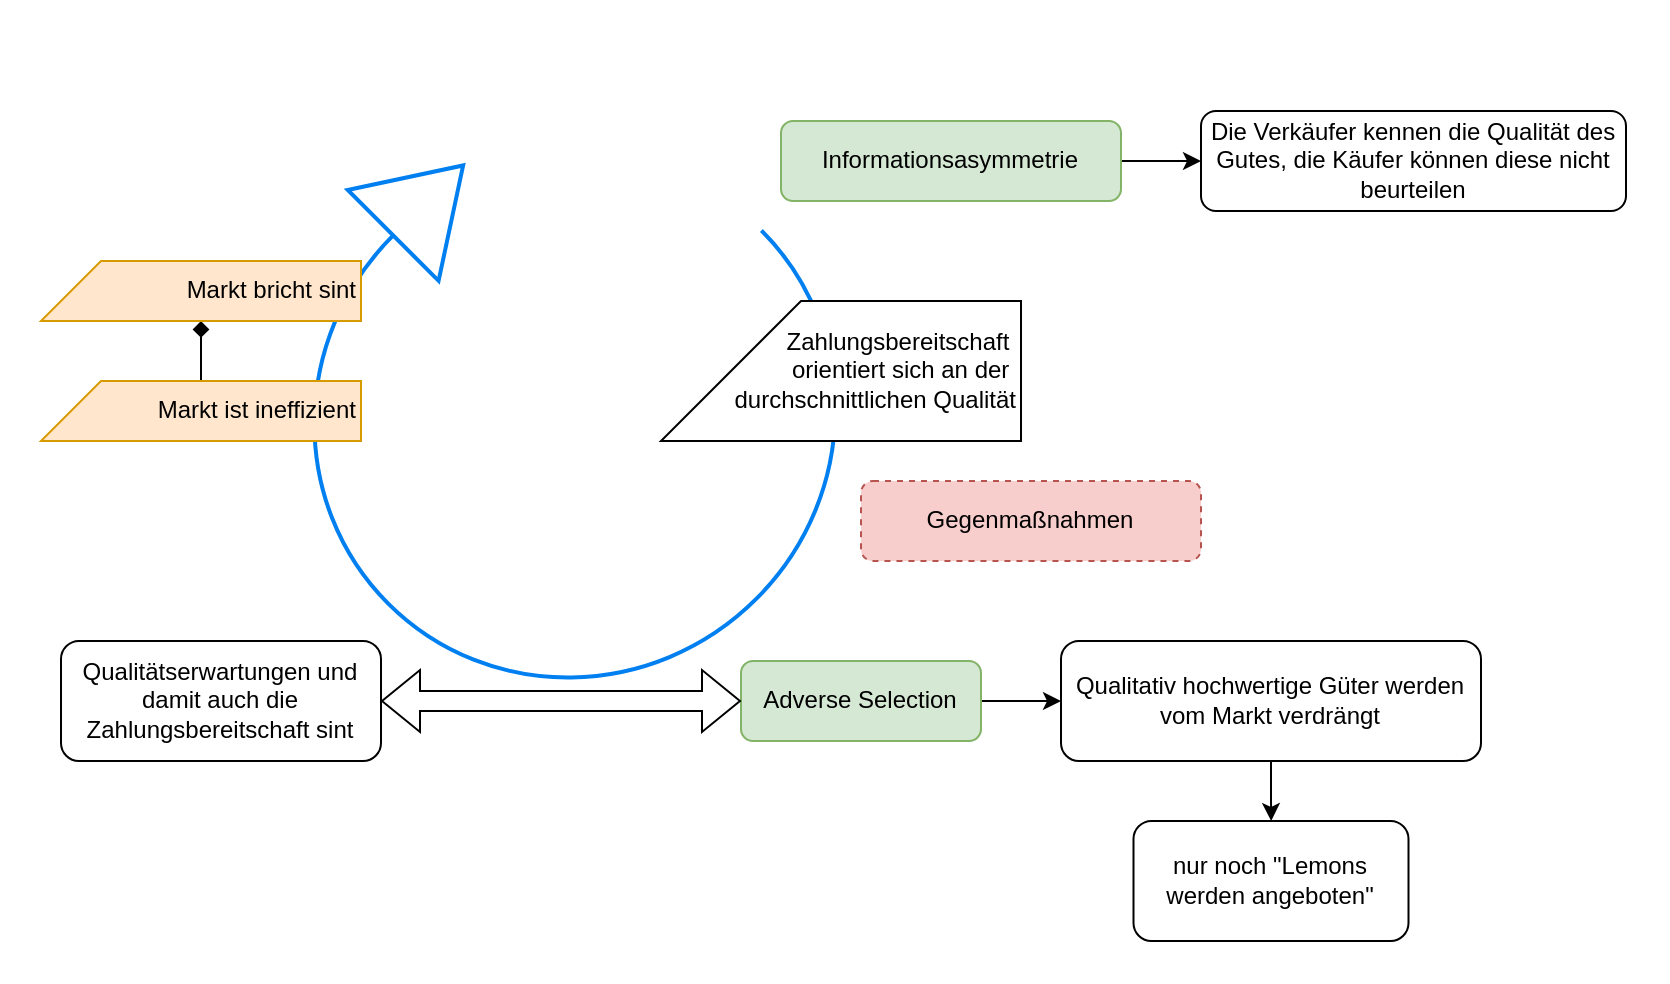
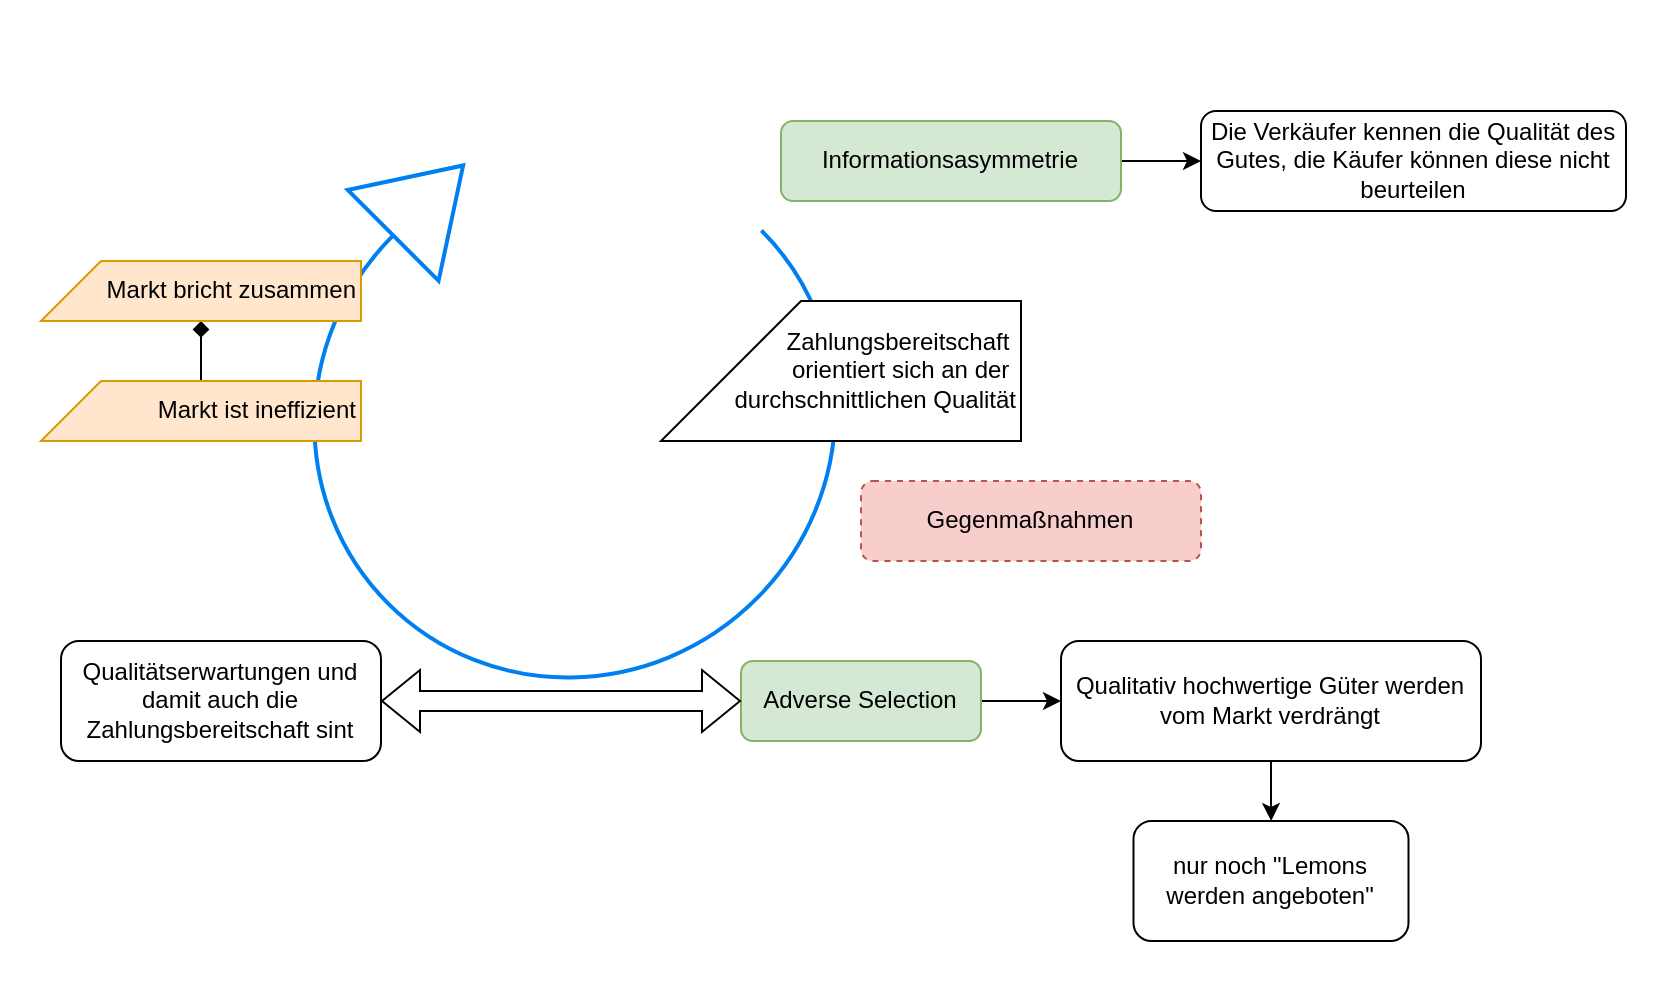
node "Markt bricht sint": label "Markt bricht sint" -> "Markt bricht zusammen"
